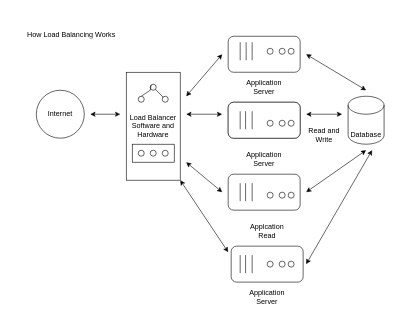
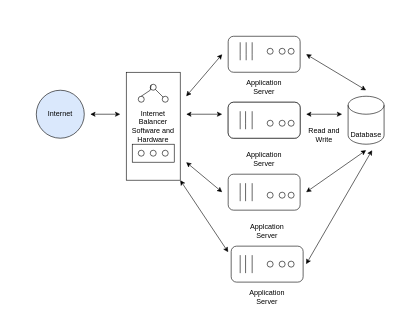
node "How Load Balancing Works": removed
node "Internet": fillcolor #ffffff -> #dae8fc
node "Load Balancer Software and Hardware": label "Load Balancer Software and Hardware" -> "Internet Balancer Software and Hardware"
node "Applcation Read": label "Applcation Read" -> "Applcation Server"
